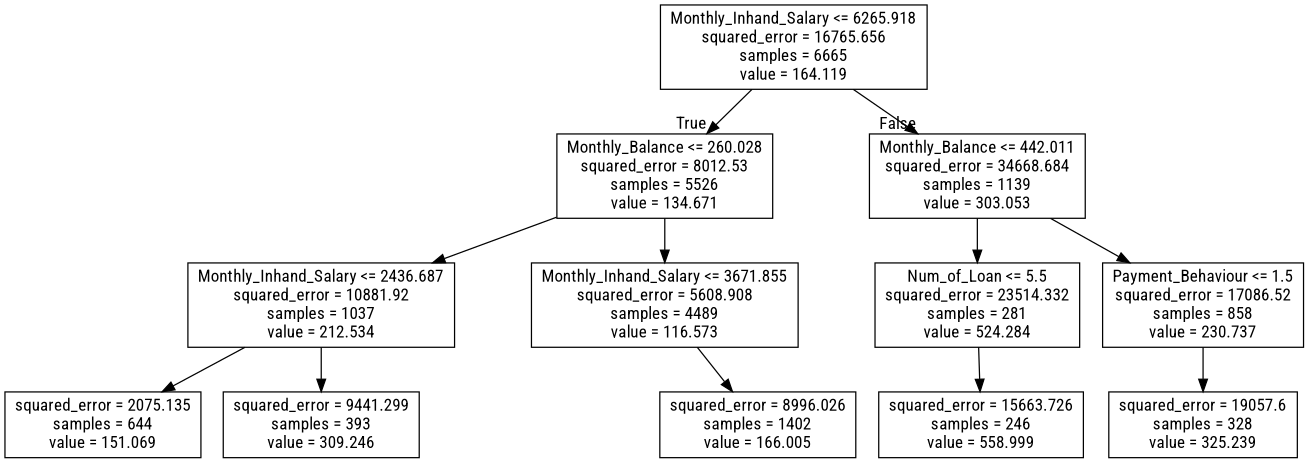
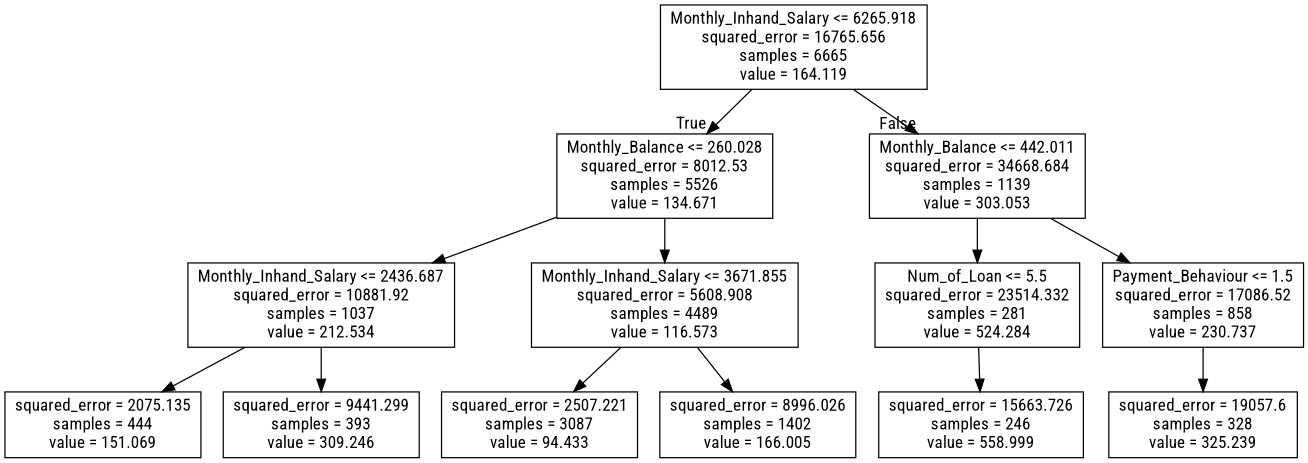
node "squared_error = 2075.135 samples = 644 value = 151.069": label "squared_error = 2075.135 samples = 644 value = 151.069" -> "squared_error = 2075.135 samples = 444 value = 151.069"
node "squared_error = 2507.221 samples = 3087 value = 94.433": added
